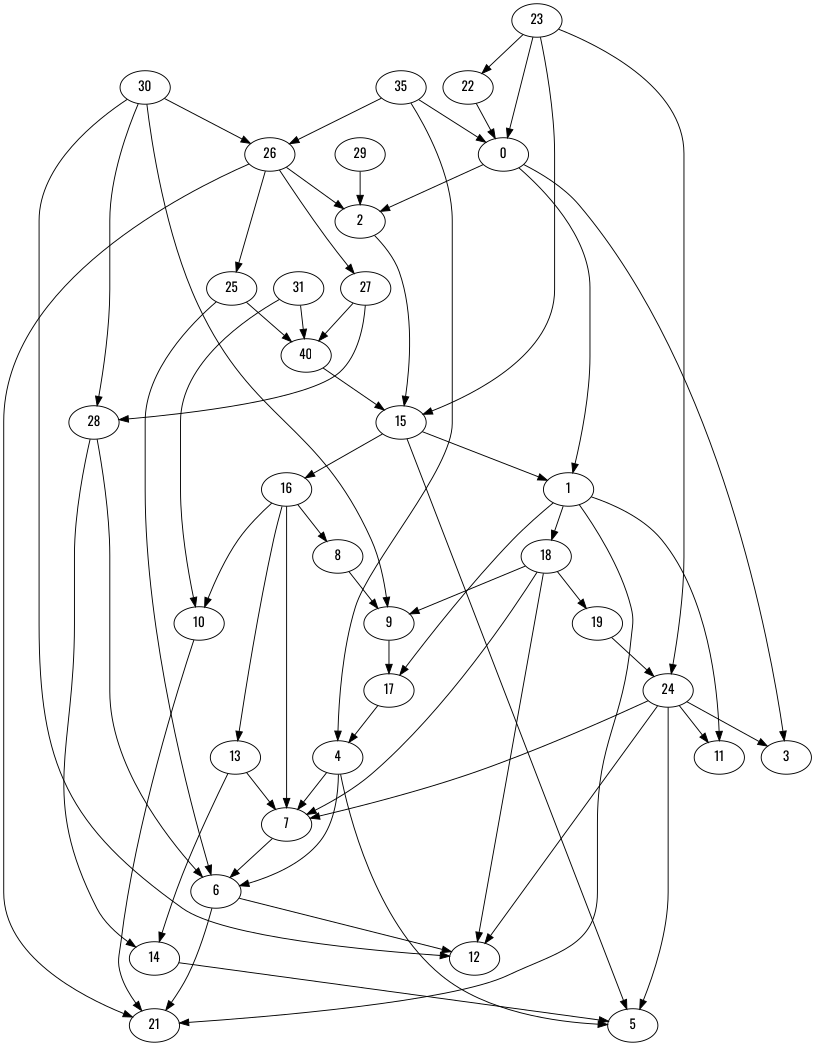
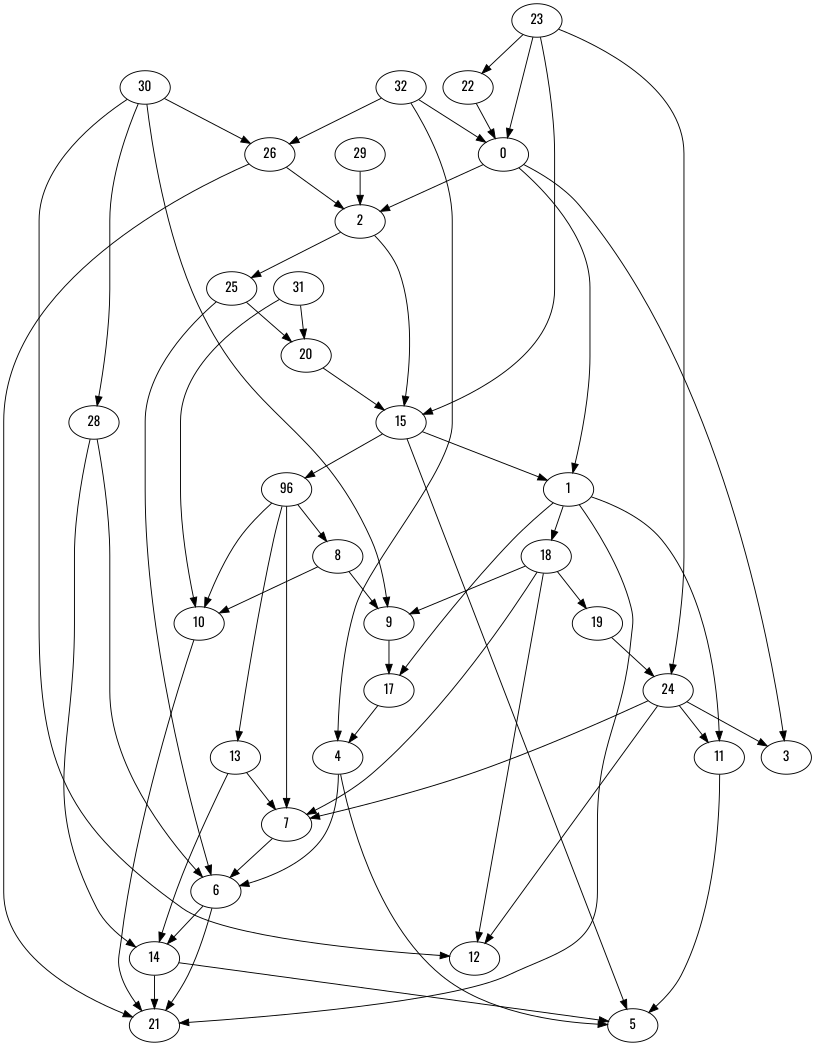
node "35": label "35" -> "32"
edge "26" -> "25": now "2" -> "25"
node "27": removed
node "40": label "40" -> "20"
node "16": label "16" -> "96"
edge "8" -> "10": added
edge "4" -> "7": removed
edge "24" -> "5": now "11" -> "5"
edge "6" -> "12": now "6" -> "14"
edge "14" -> "21": added
